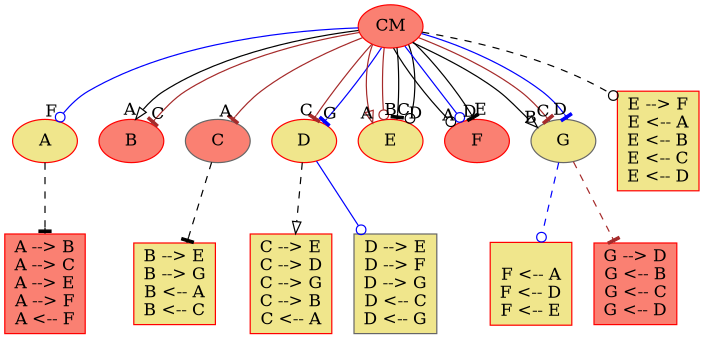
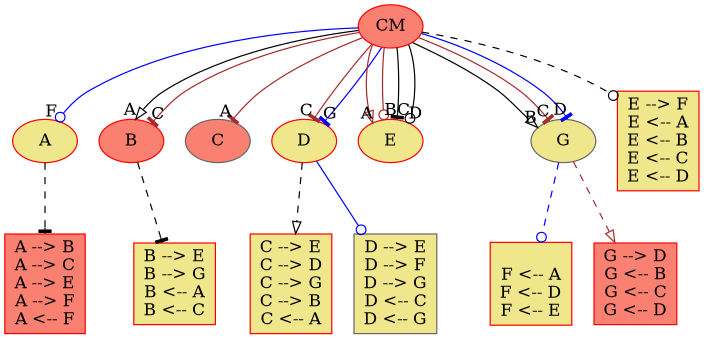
node "F": removed
edge "G" -> "G --> D G <-- B G <-- C G <-- D": arrowhead tee -> onormal
edge "C" -> "B --> E B --> G B <-- A B <-- C": now "B" -> "B --> E B --> G B <-- A B <-- C"
